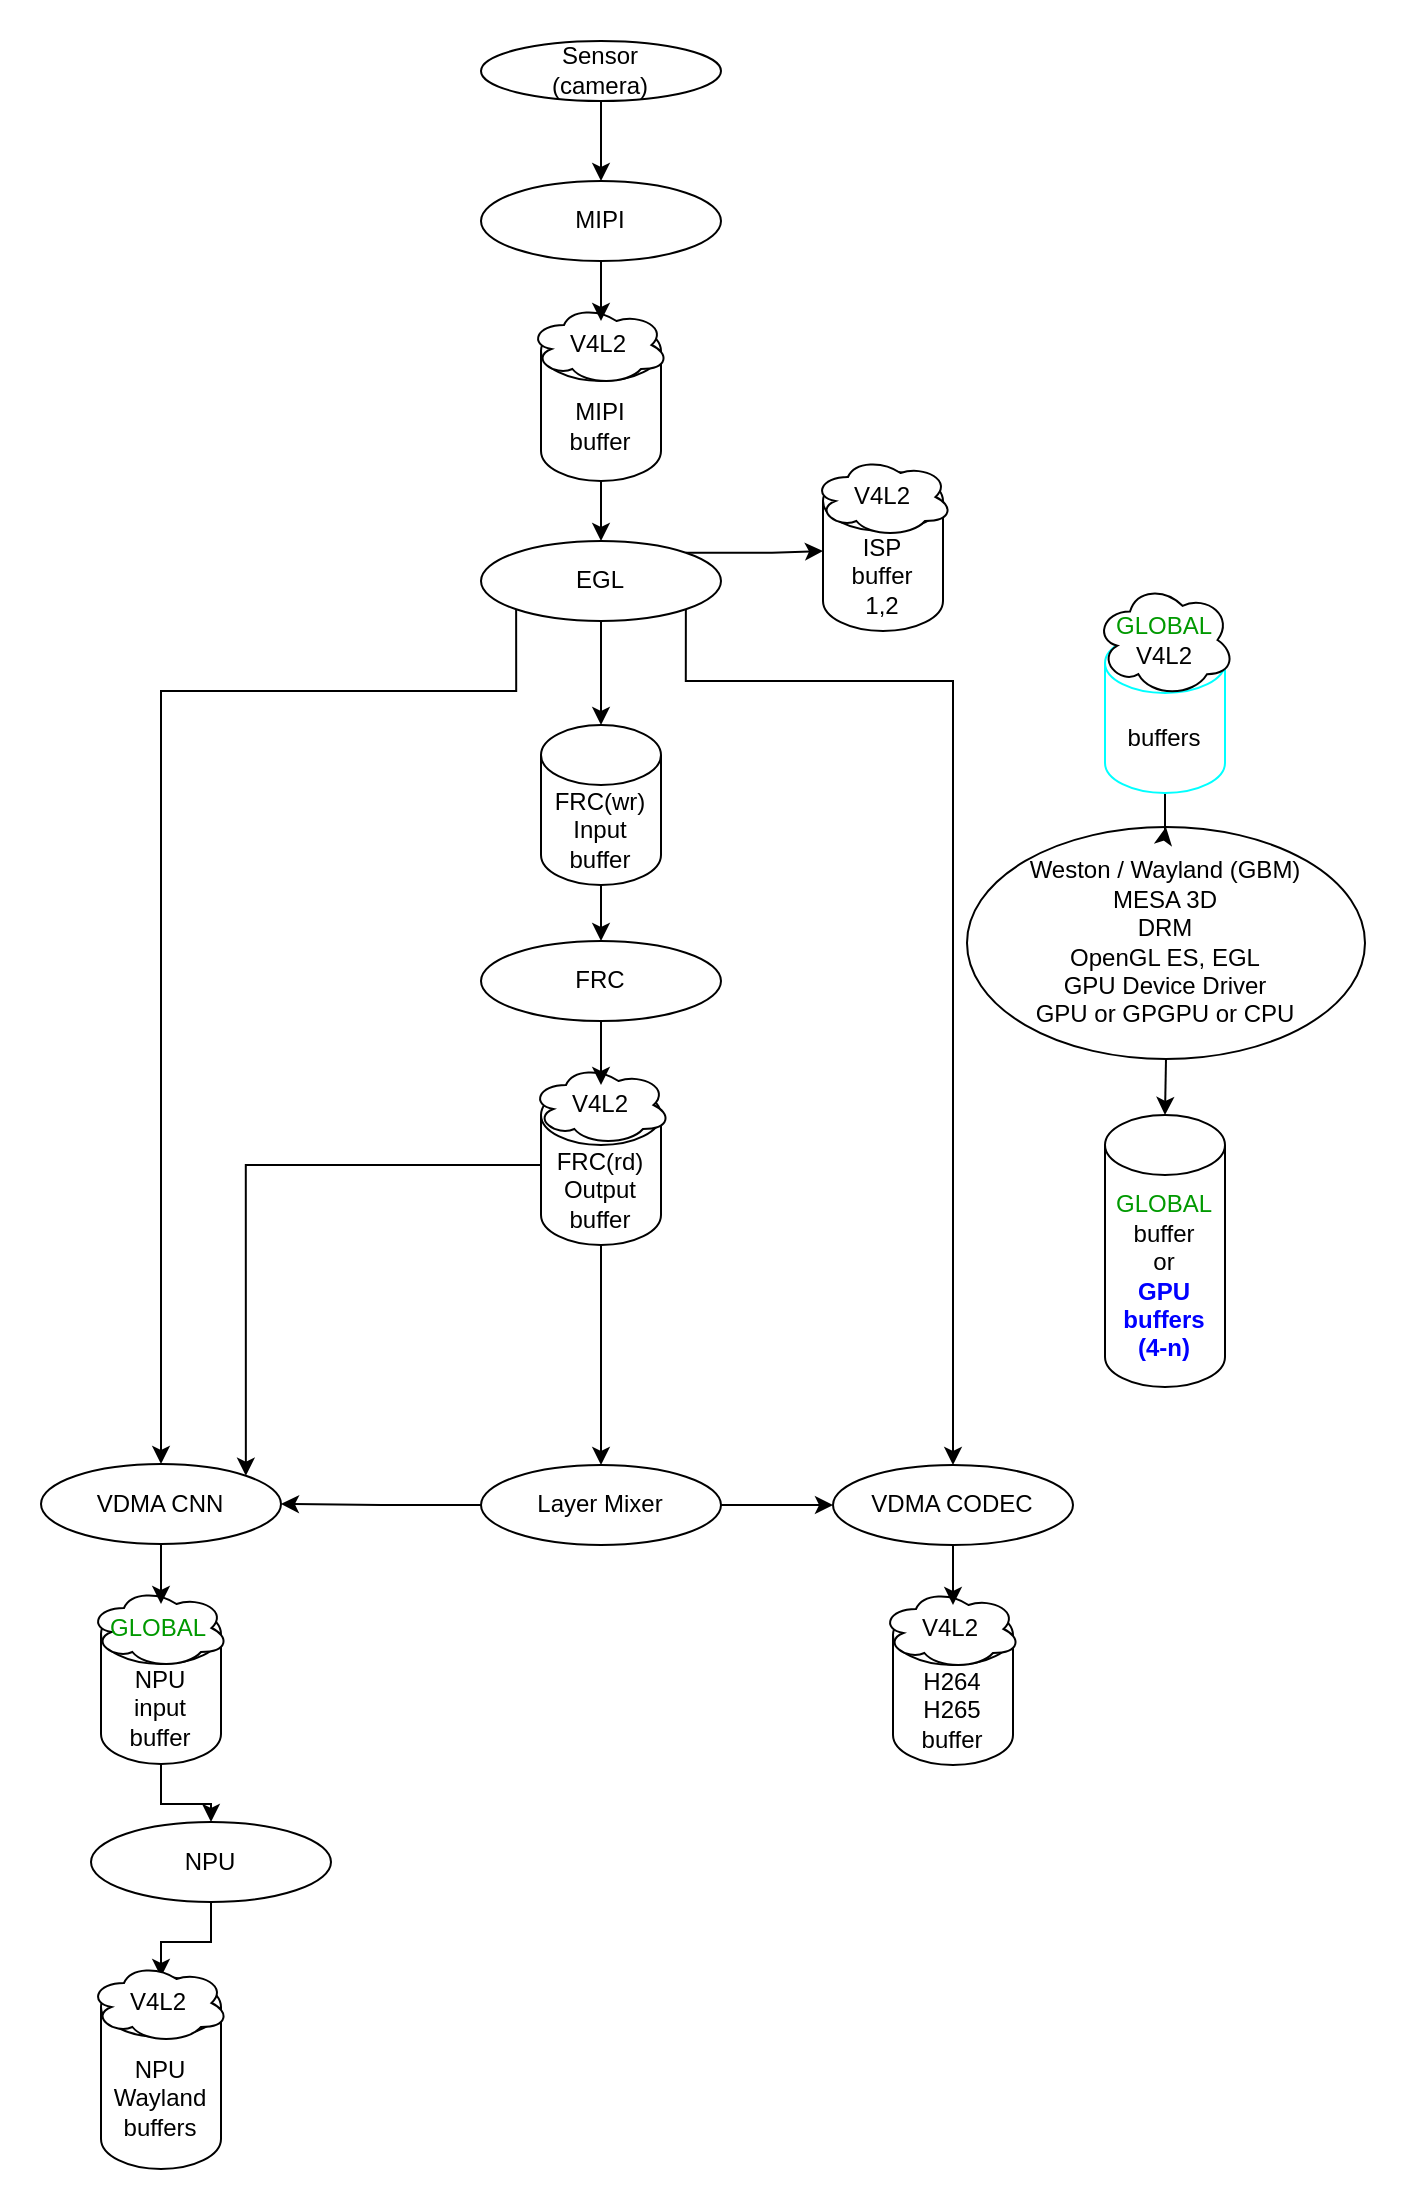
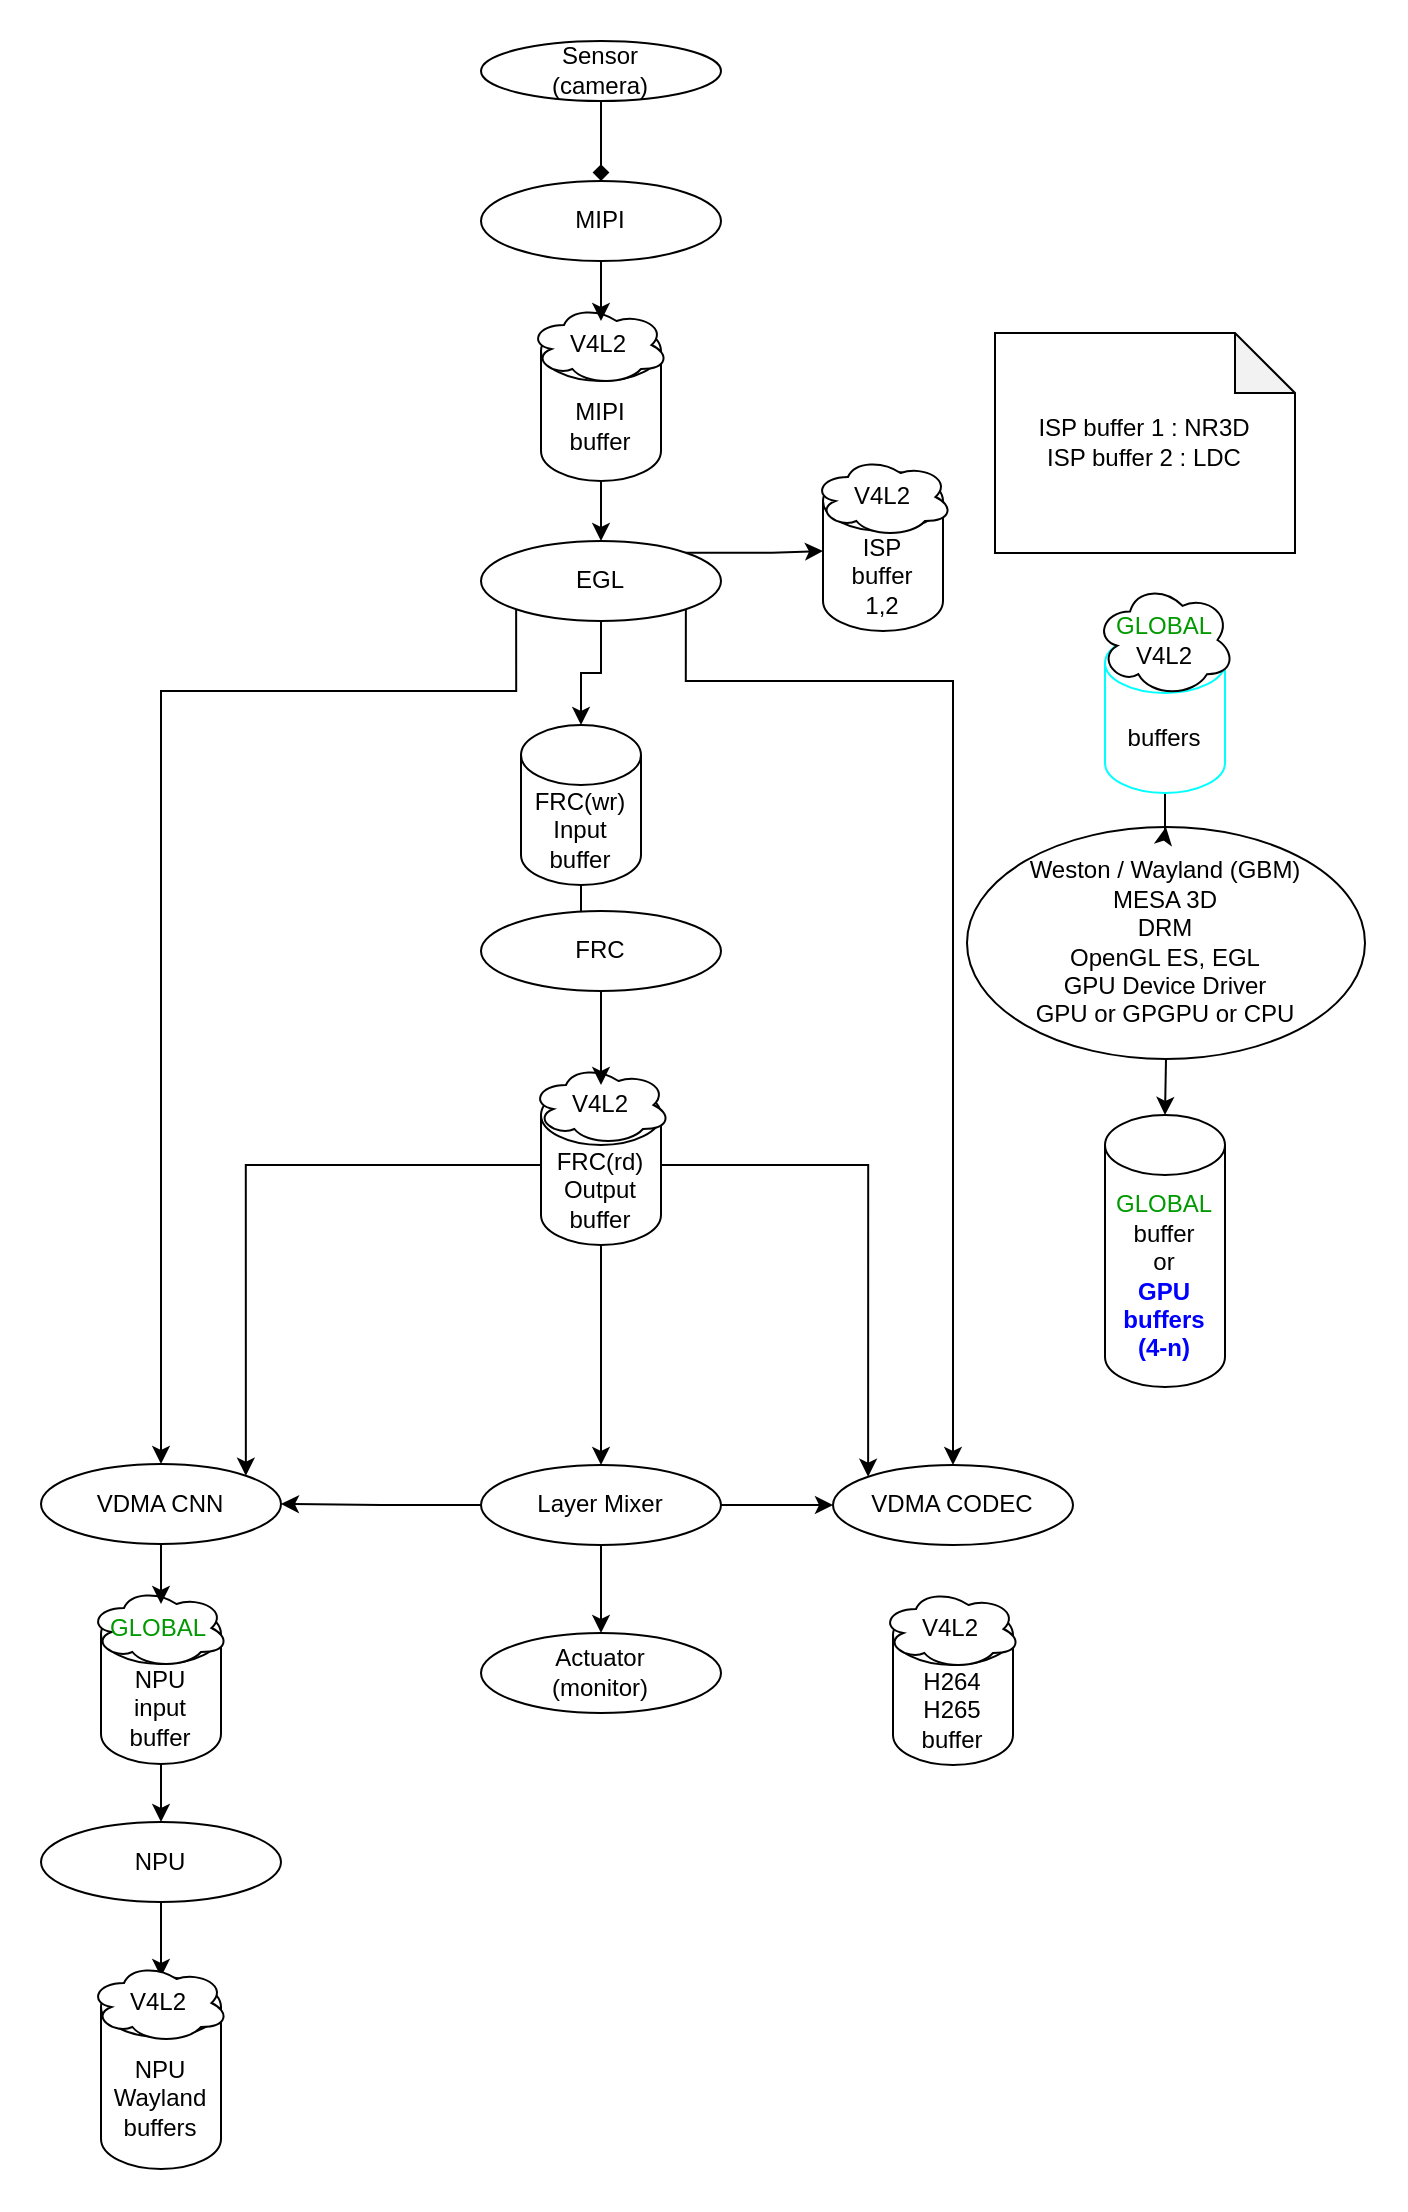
edge "Sensor (camera)" -> "MIPI": arrowhead classic -> diamond
node "ISP buffer 1 : NR3D ISP buffer 2 : LDC": added
node "FRC(wr) Input buffer": moved (601, 805) -> (581, 805)
node "FRC": moved (601, 981) -> (601, 951)
edge "FRC(rd) Output buffer" -> "VDMA CODEC": added
edge "VDMA CODEC" -> "H264 H265 buffer": removed
edge "Layer Mixer" -> "Actuator (monitor)": added
node "Actuator (monitor)": added
node "NPU": moved (211, 1862) -> (161, 1862)
